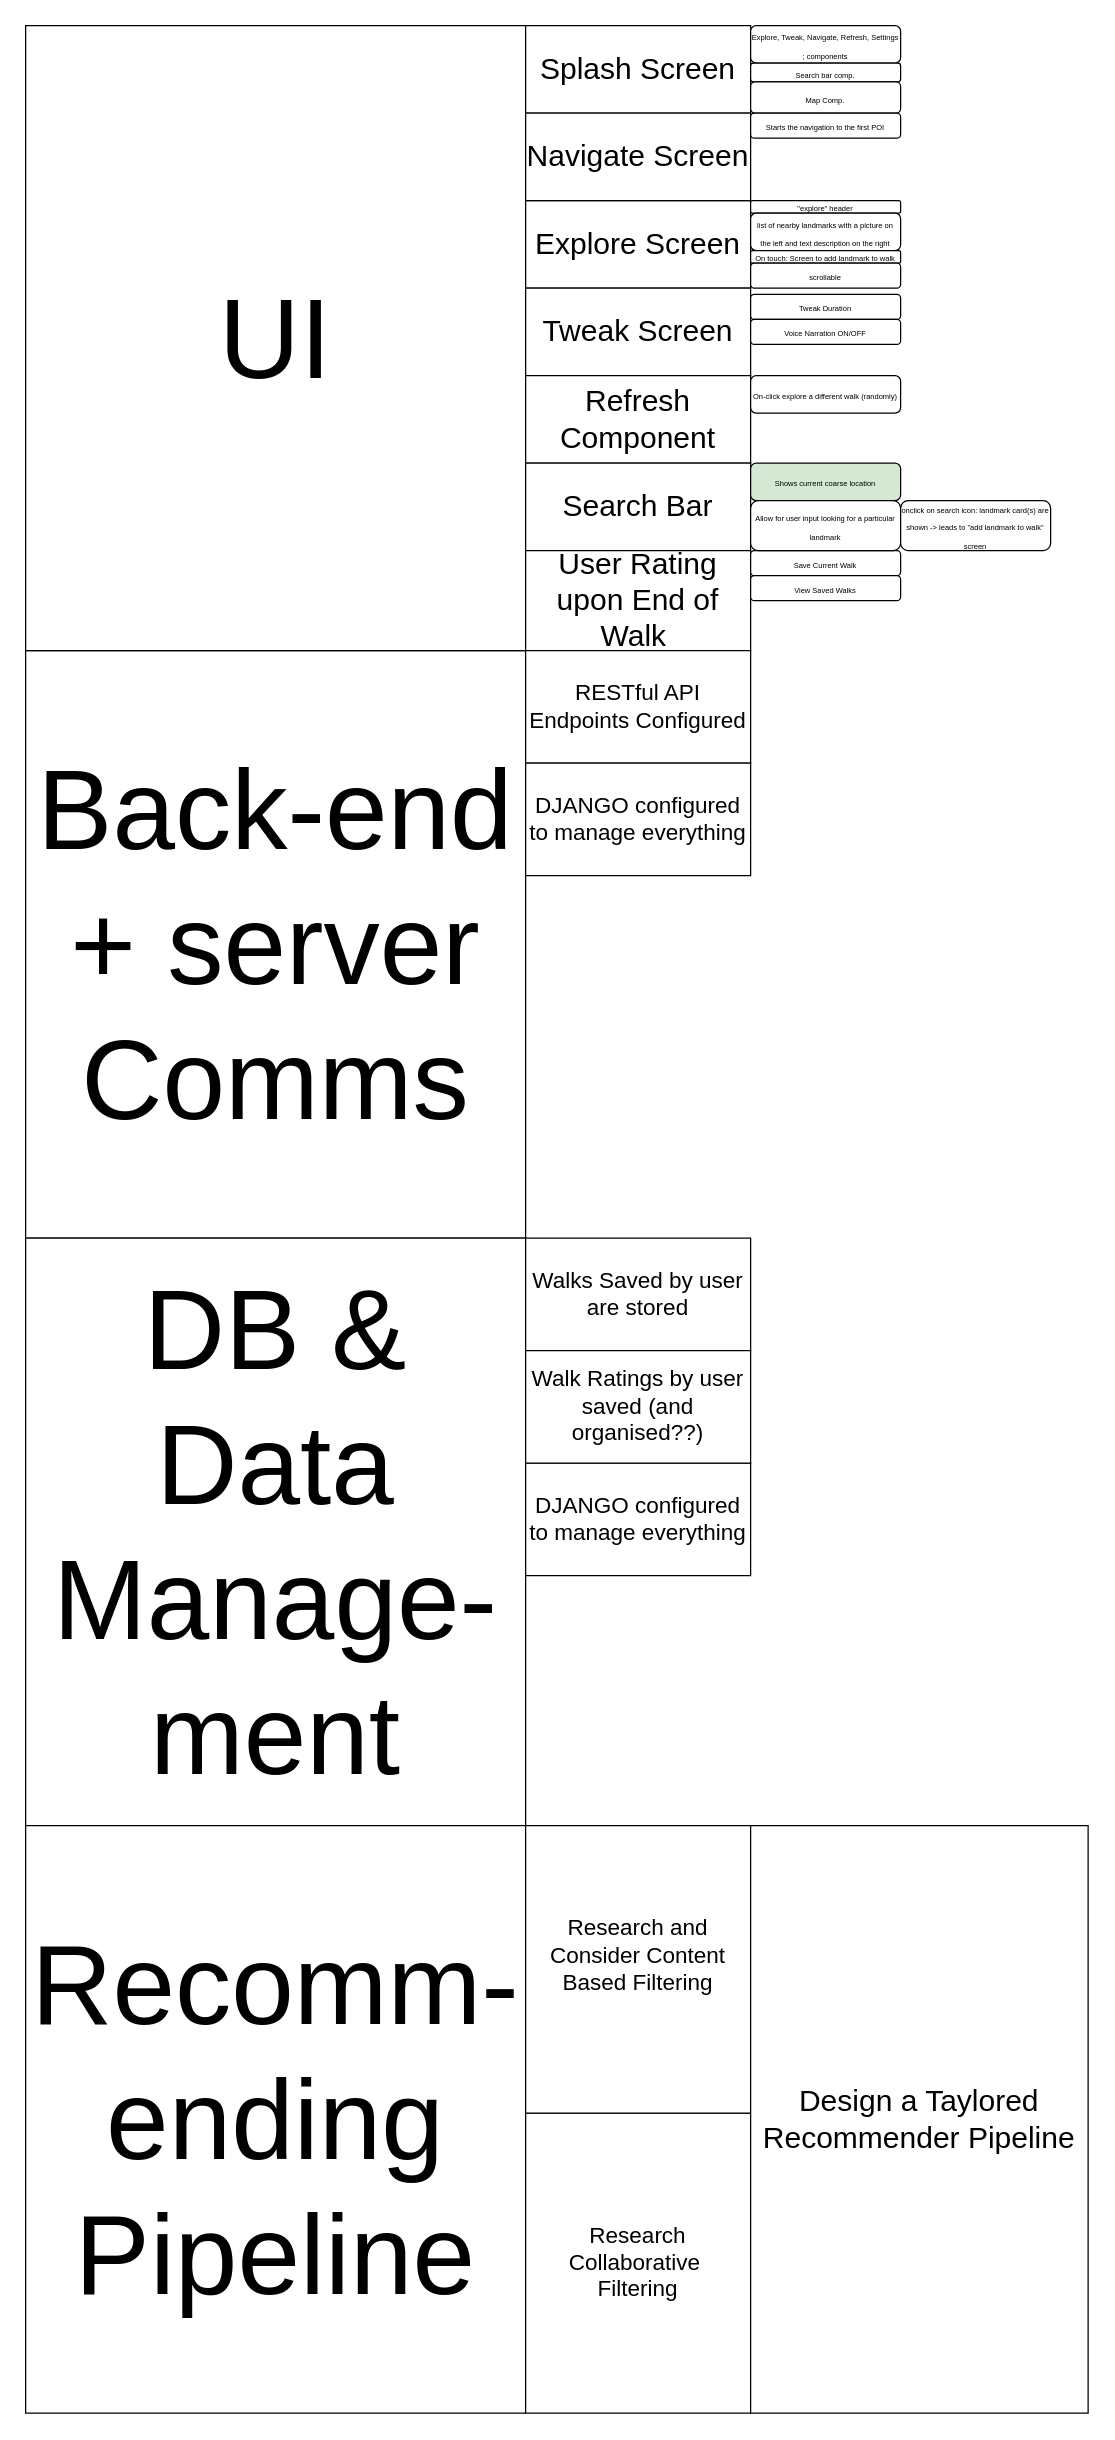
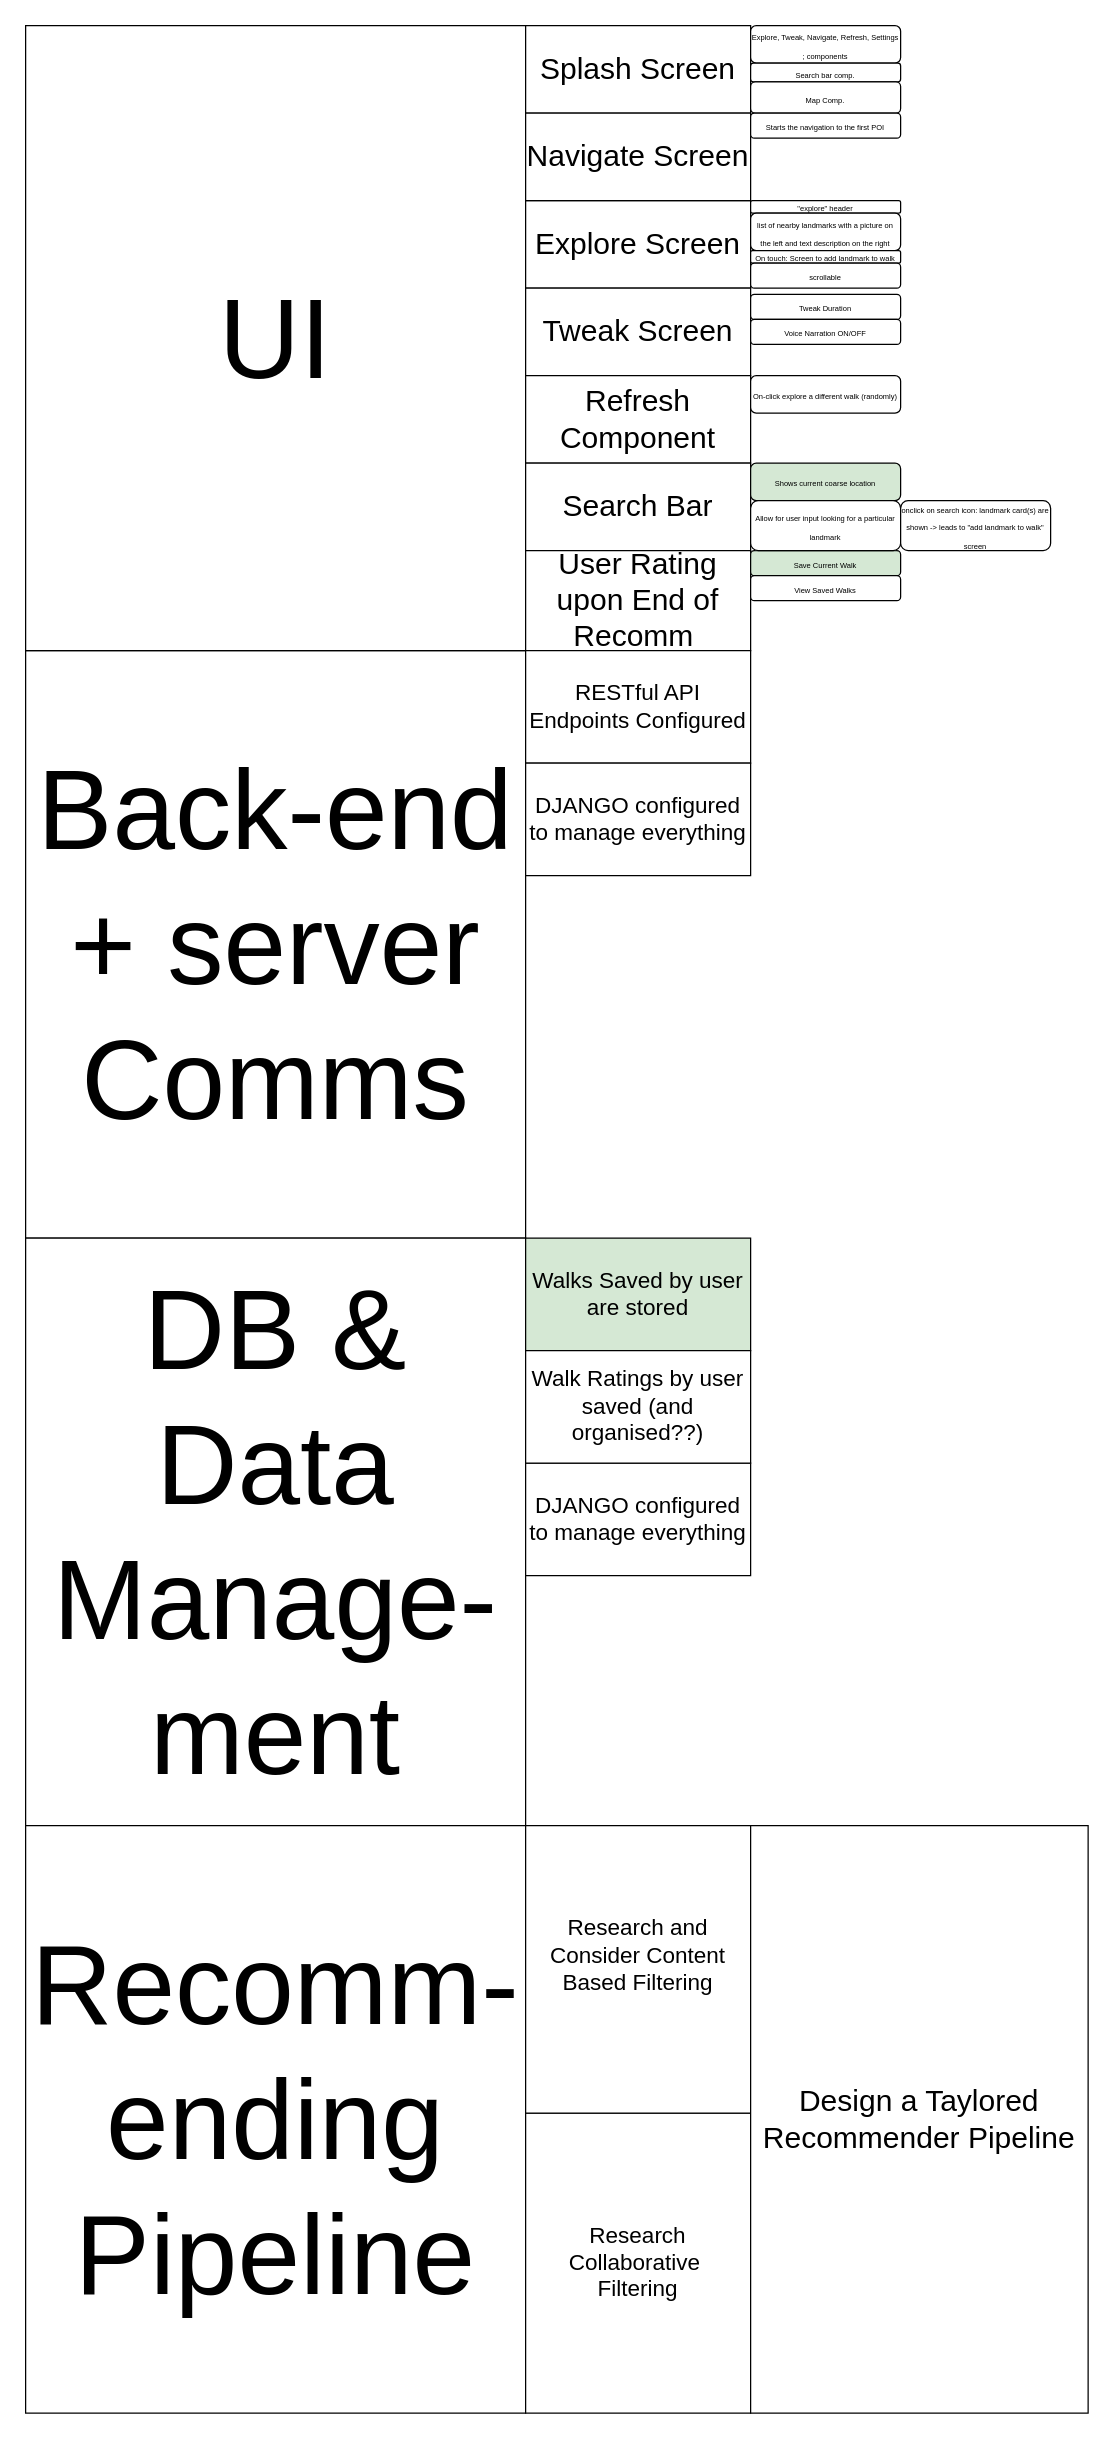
node "Save Current Walk": fillcolor #ffffff -> #d5e8d4
node "User Rating upon End of Walk": label "User Rating upon End of Walk" -> "User Rating upon End of Recomm"
node "Walks Saved by user are stored": fillcolor #ffffff -> #d5e8d4
